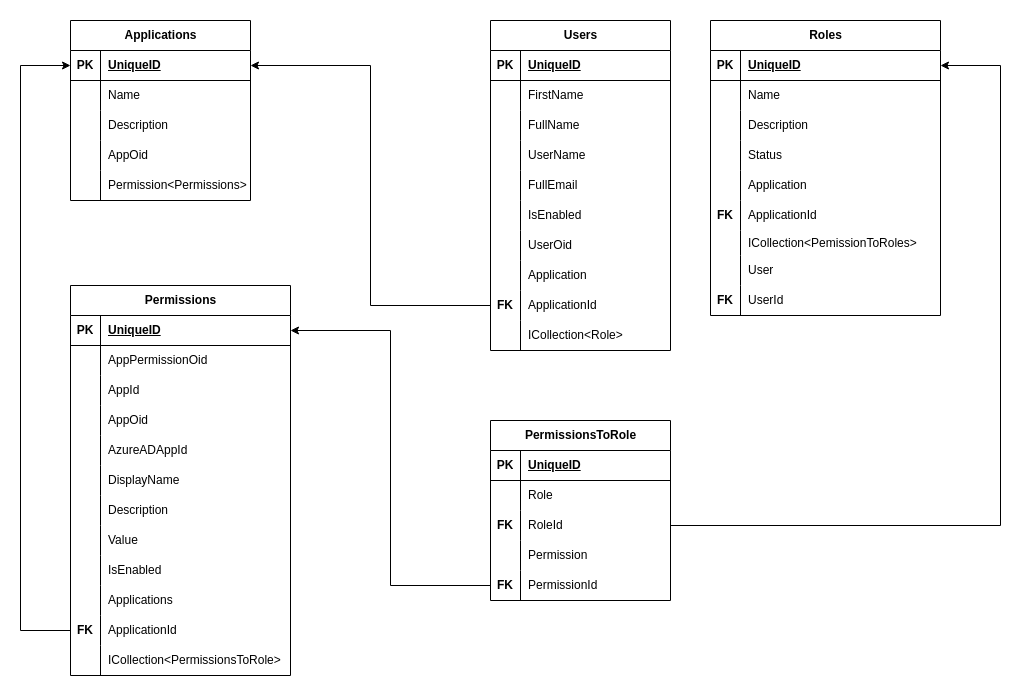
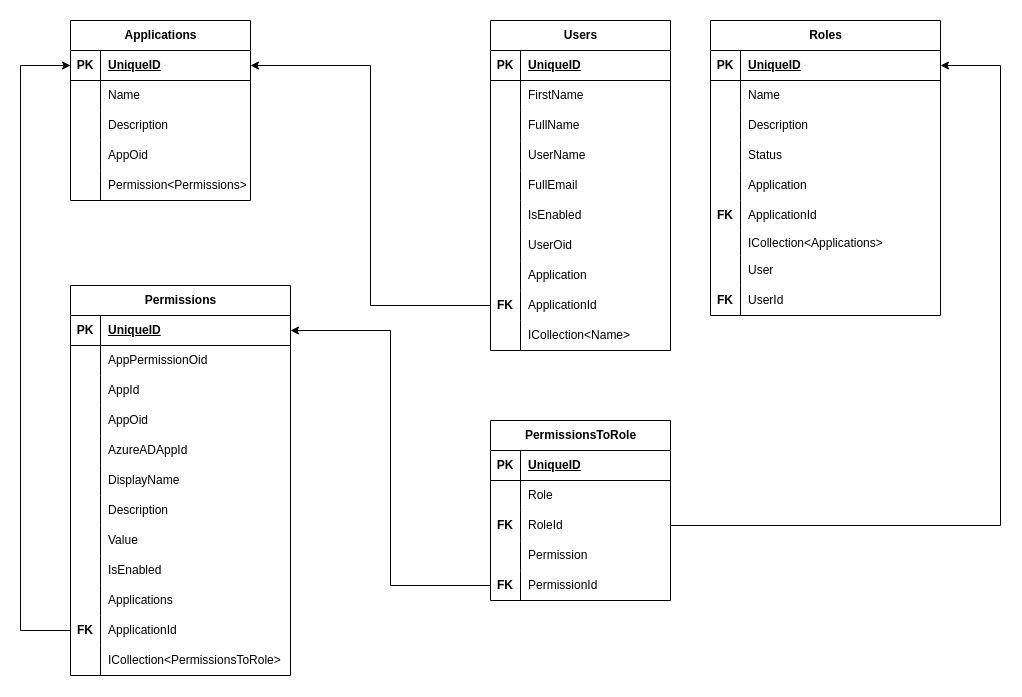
node "ICollection<PemissionToRoles>": label "ICollection<PemissionToRoles>" -> "ICollection<Applications>"
node "ICollection<Role>": label "ICollection<Role>" -> "ICollection<Name>"
